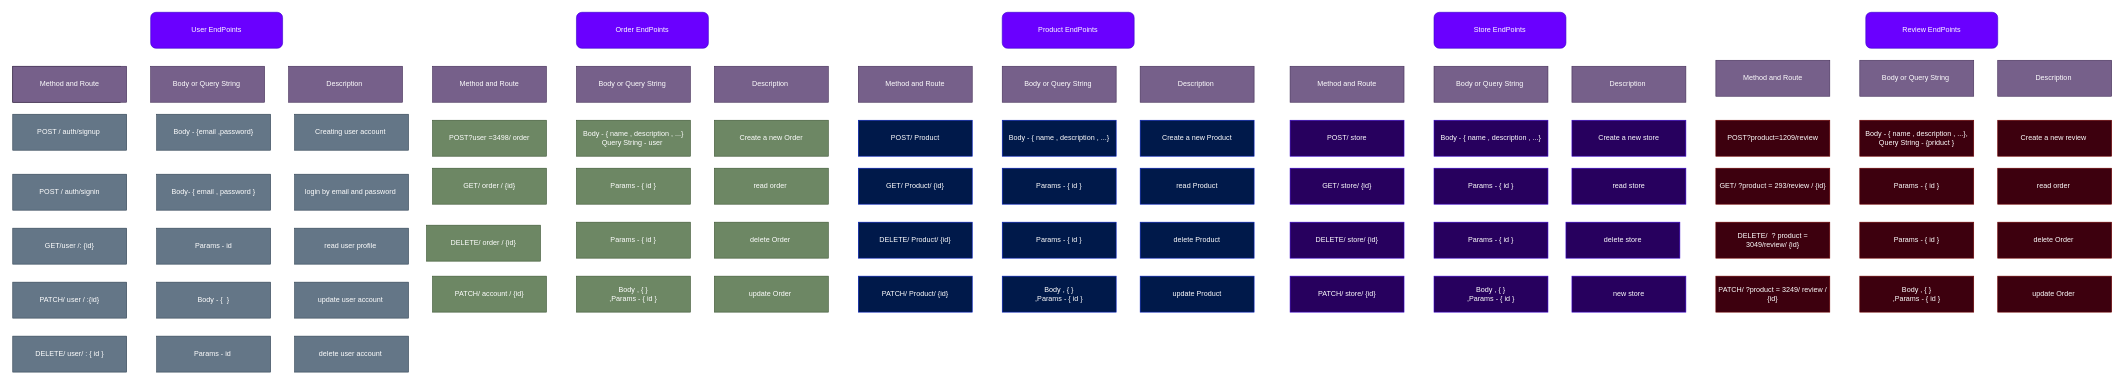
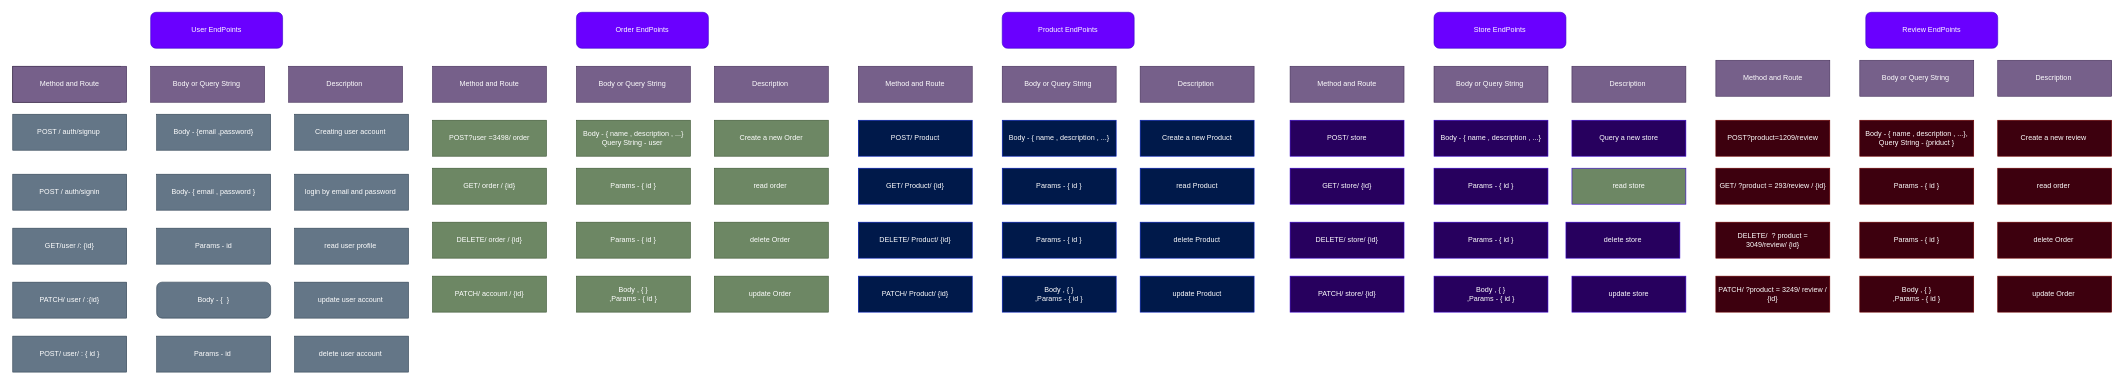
node "Create a new store": label "Create a new store" -> "Query a new store"
node "read store": fillcolor #27005e -> #6d8764
node "DELETE/ order / {id}": moved (483, 243) -> (489, 240)
node "new store": label "new store" -> "update store"
node "Body - { }": shape rectangle -> rounded rectangle
node "DELETE/ user/ : { id }": label "DELETE/ user/ : { id }" -> "POST/ user/ : { id }"
